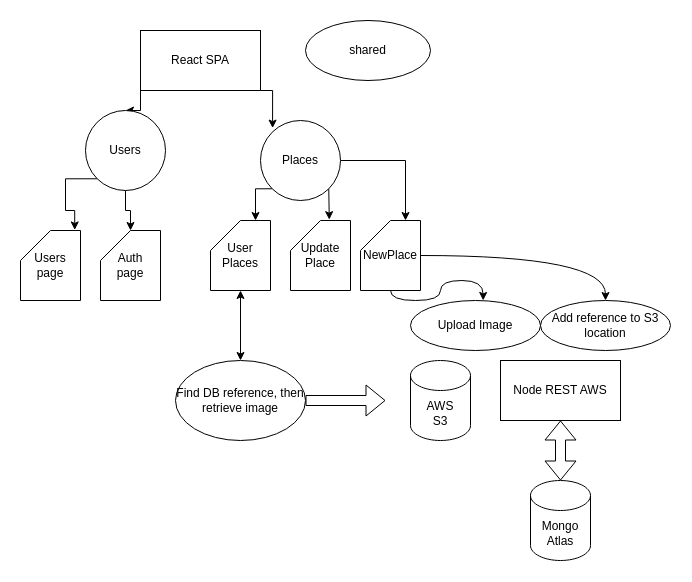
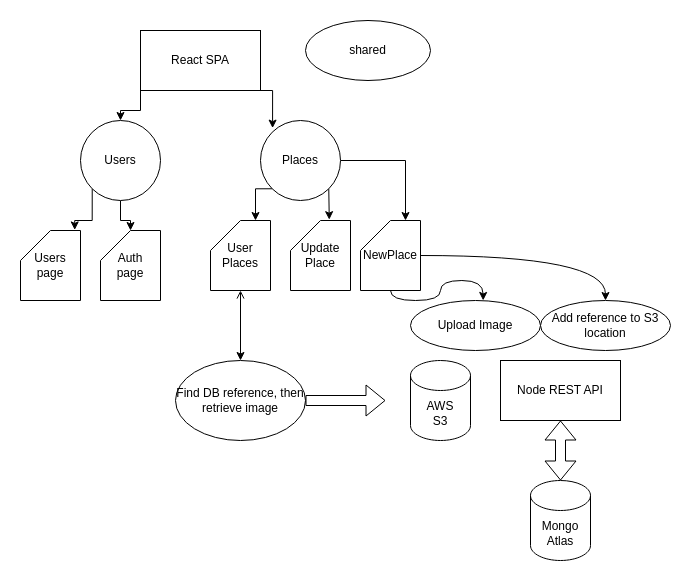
node "Users": moved (126, 151) -> (121, 161)
edge "User Places" -- "Find DB reference, then retrieve image": arrowhead classic -> open
node "Node REST AWS": label "Node REST AWS" -> "Node REST API"
